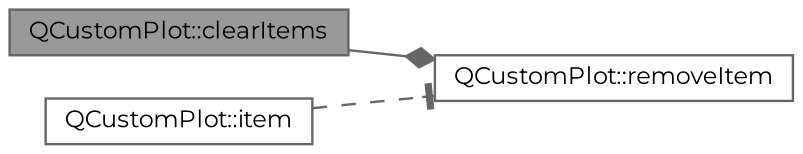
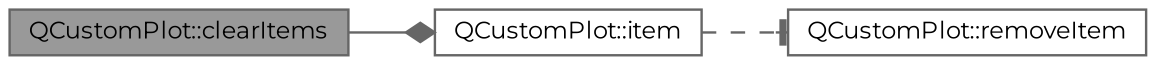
edge "QCustomPlot::clearItems" -> "QCustomPlot::removeItem": now "QCustomPlot::clearItems" -> "QCustomPlot::item"
